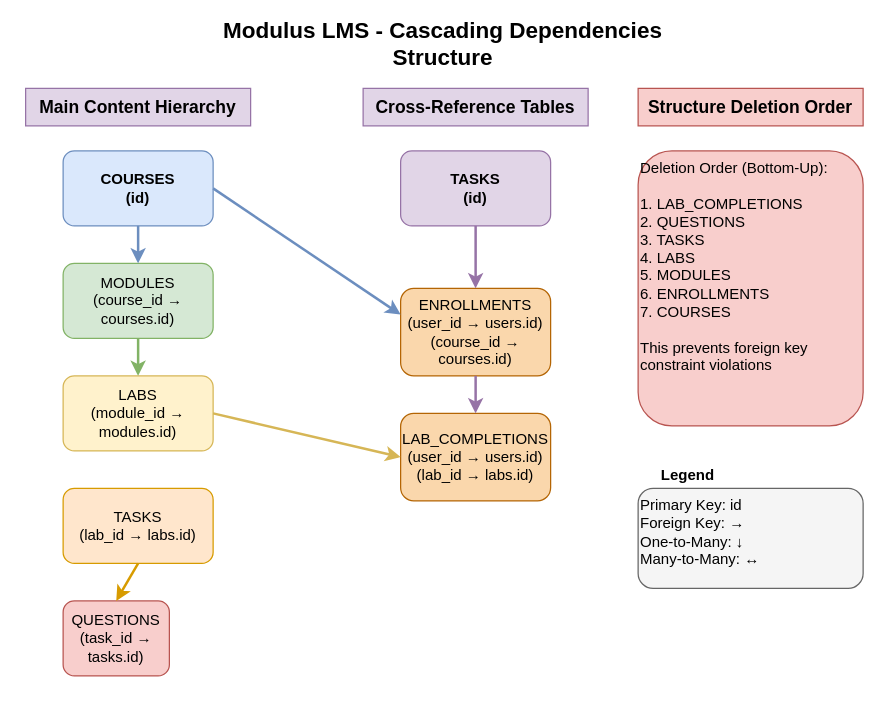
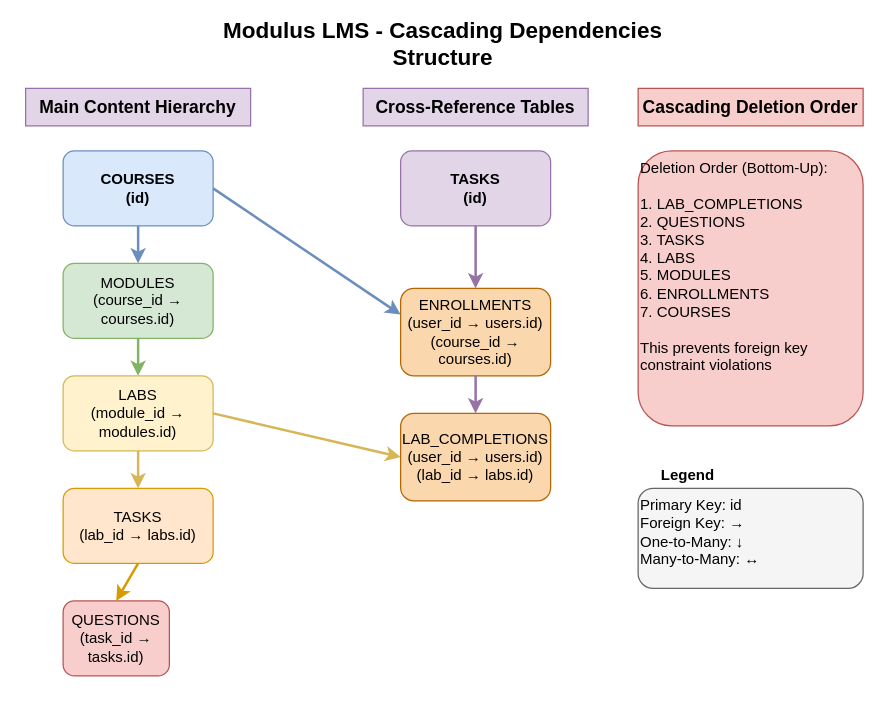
node "Structure Deletion Order": label "Structure Deletion Order" -> "Cascading Deletion Order"
edge "LABS (module_id → modules.id)" -> "TASKS (lab_id → labs.id)": added
